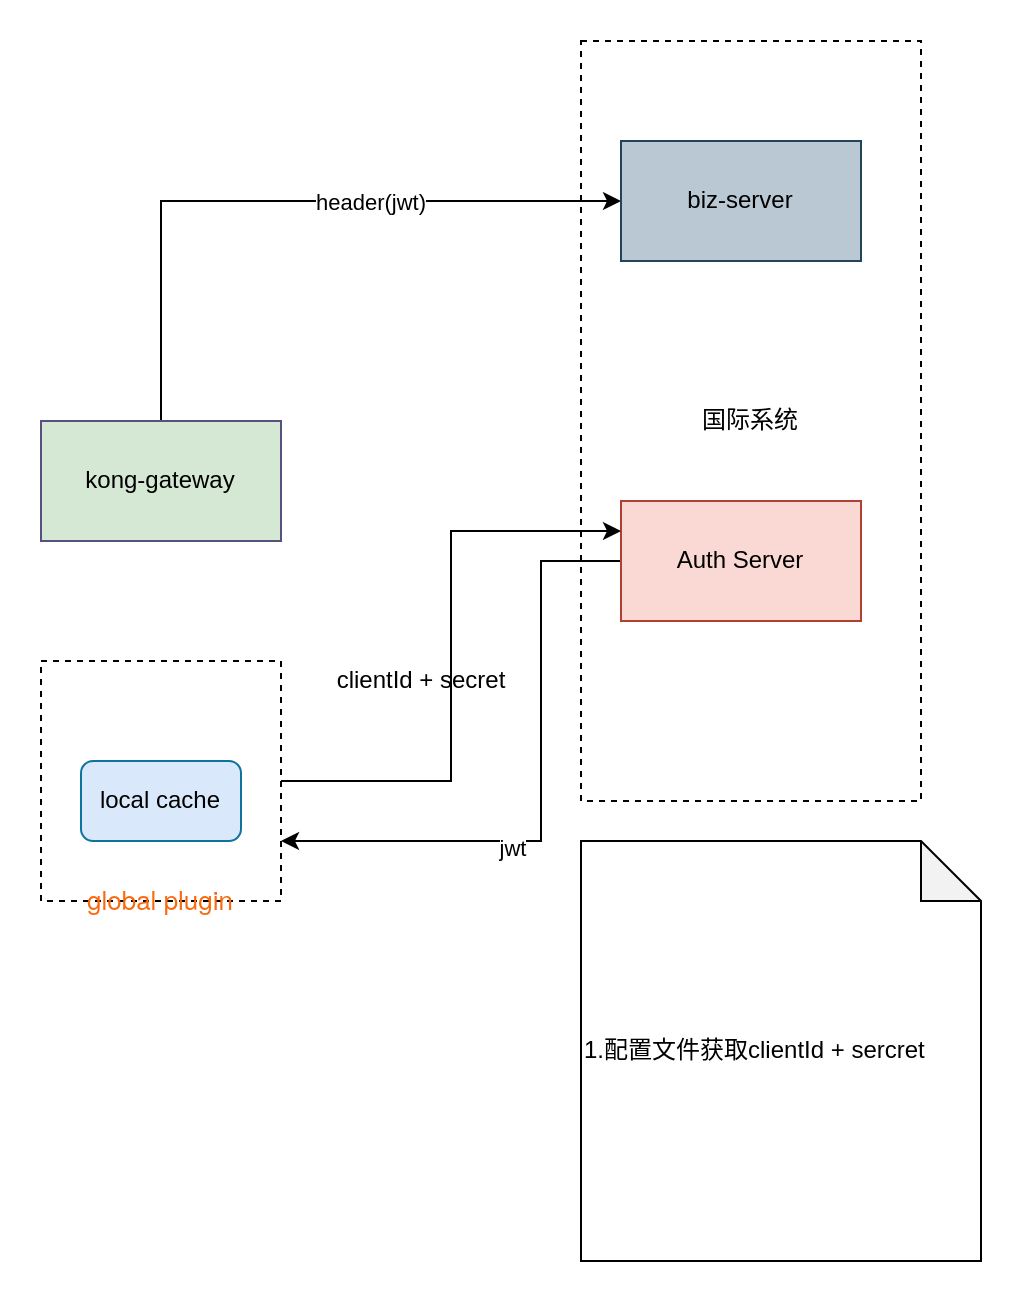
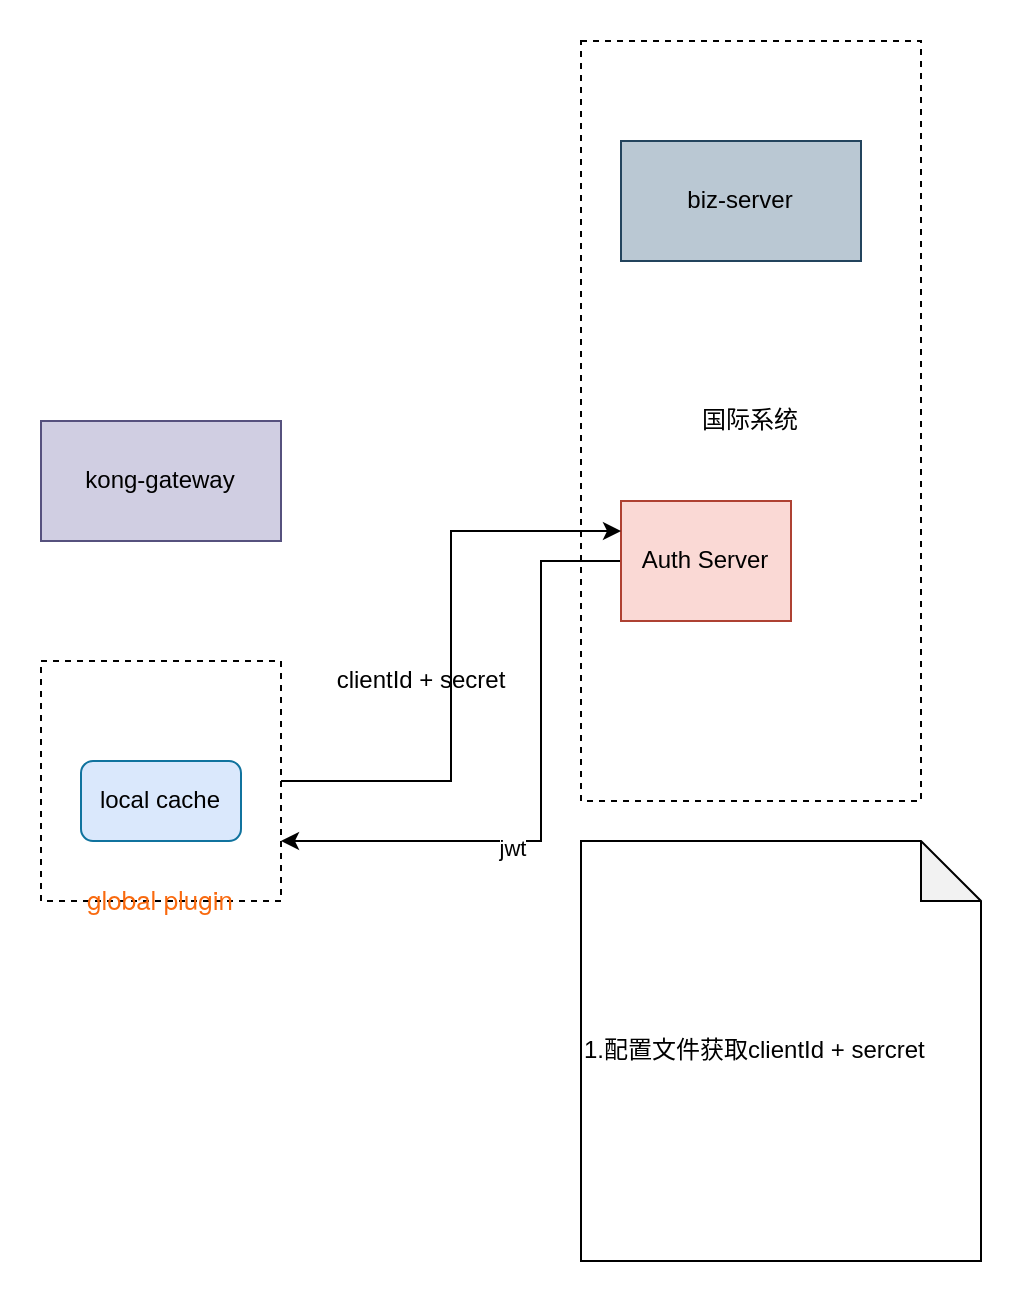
edge "kong-gateway" -> "biz-server": removed, label "header(jwt)"
node "kong-gateway": fillcolor #d5e8d4 -> #d0cee2
node "Auth Server": size 240x120 -> 170x120
